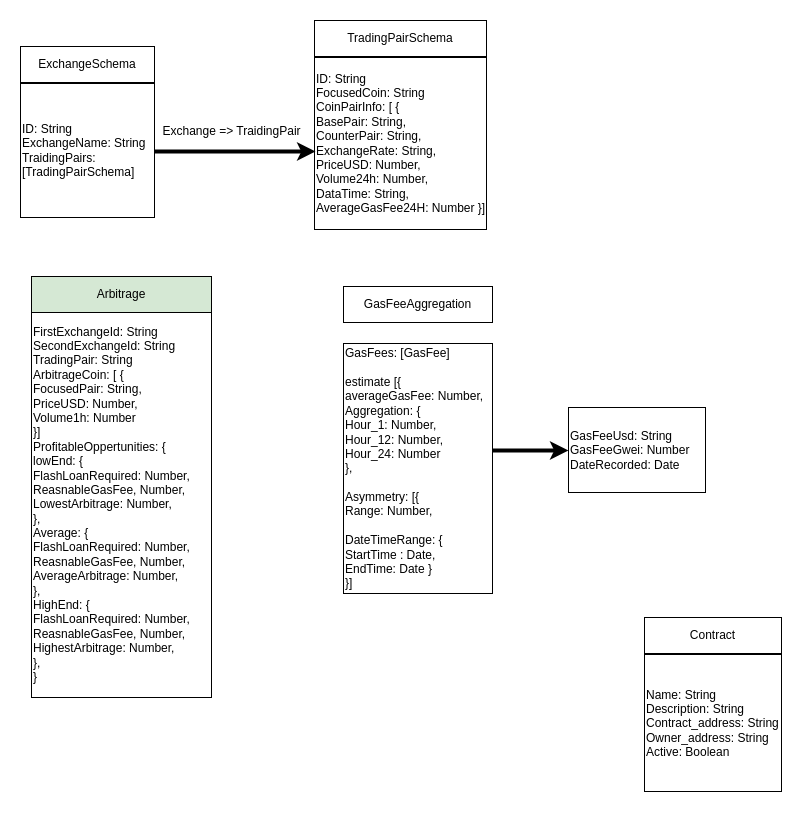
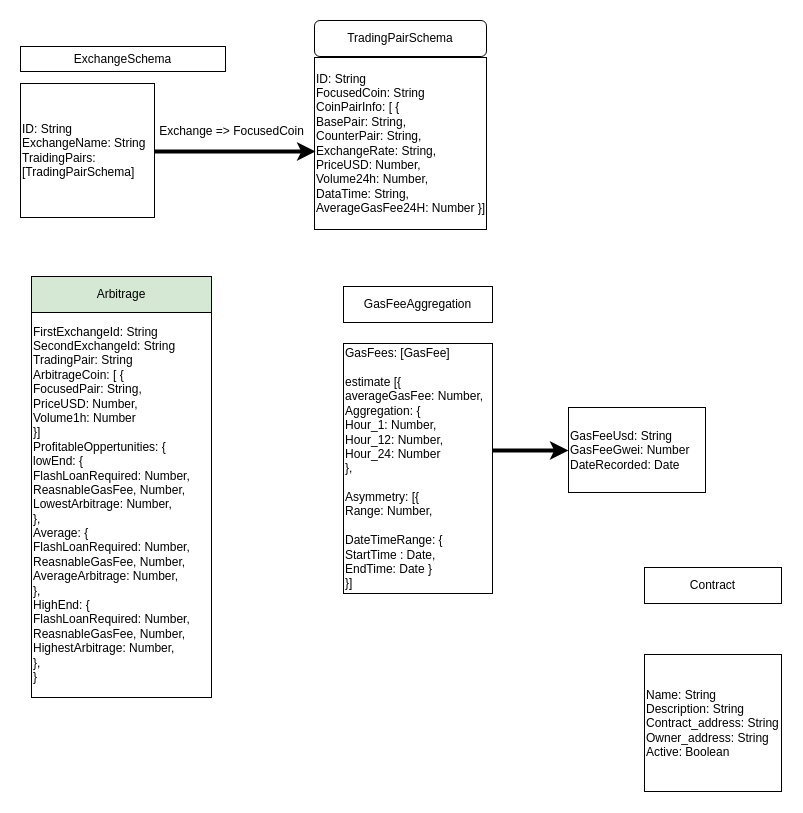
node "TradingPairSchema": shape rectangle -> rounded rectangle
node "ExchangeSchema": size 134x36 -> 205x25
node "Exchange => TraidingPair": label "Exchange => TraidingPair" -> "Exchange => FocusedCoin"
node "Contract": moved (713, 636) -> (713, 586)
